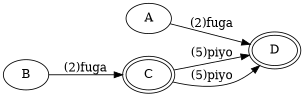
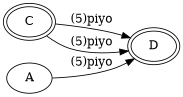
edge "A" -> "D": label "(2)fuga" -> "(5)piyo"
node "B": removed
